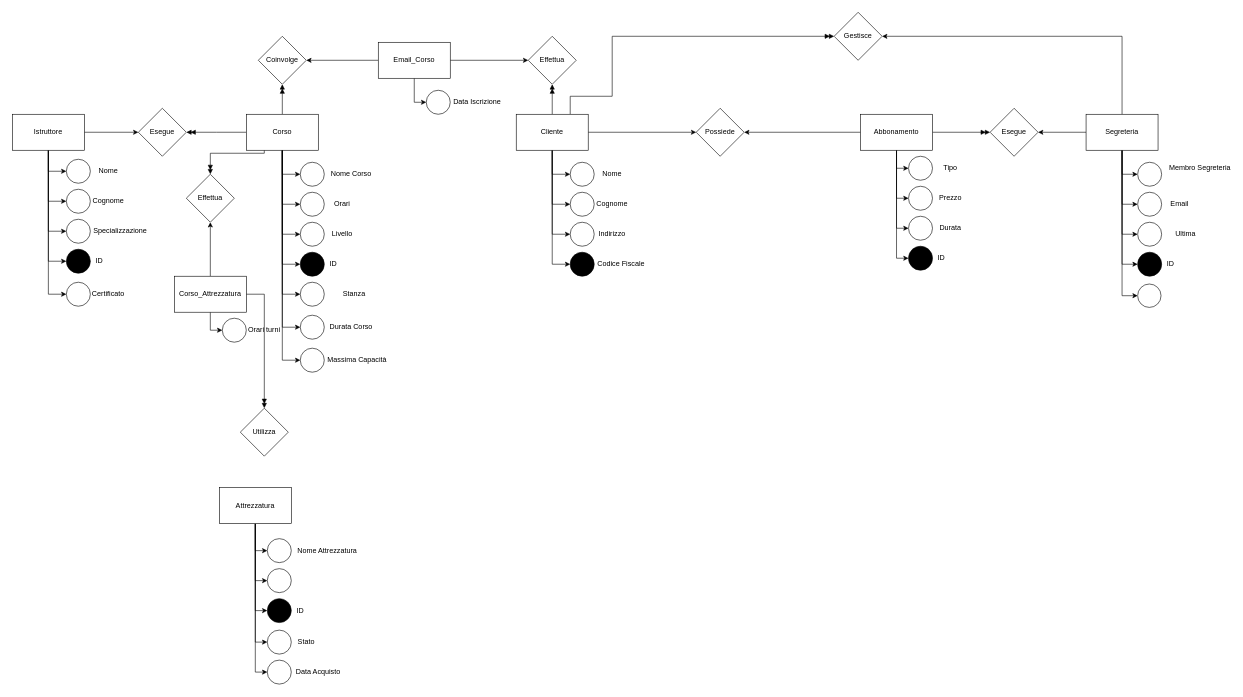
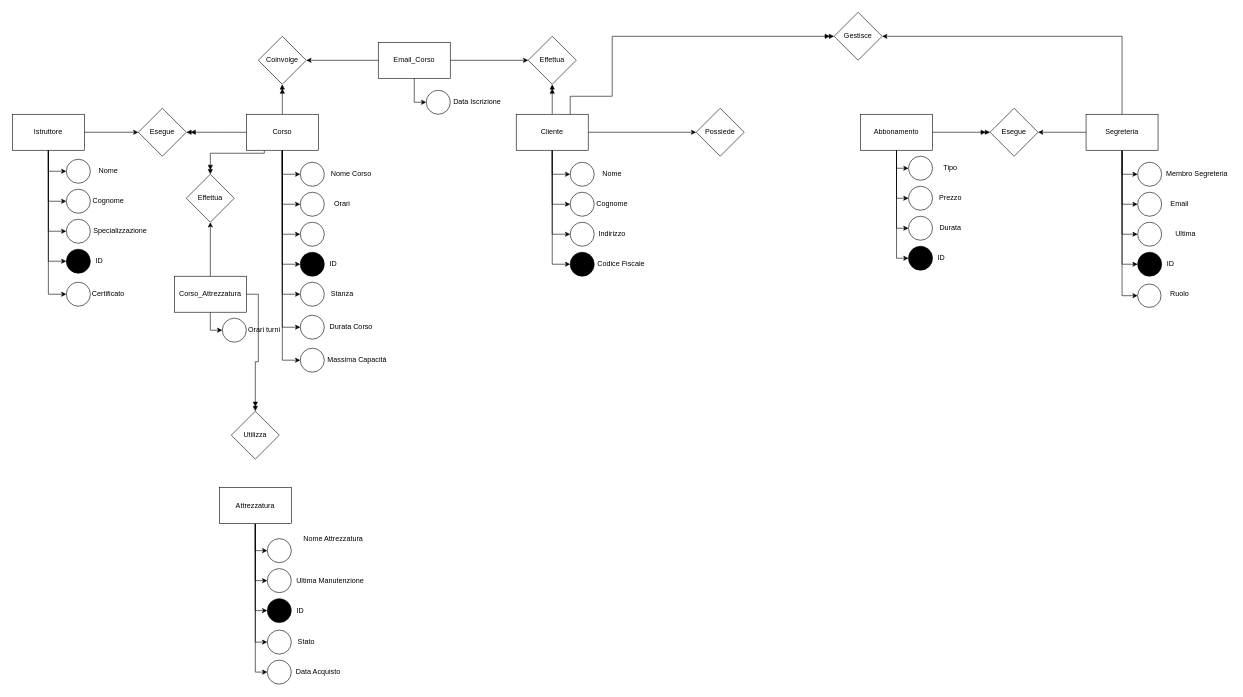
edge "Abbonamento" -> "Possiede": removed
node "Membro Segreteria": moved (1200, 168) -> (1197, 174)
node "Livello": removed
node "Stanza": moved (354, 294) -> (342, 294)
node "Ruolo": added
node "Utilizza": moved (264, 432) -> (255, 435)
node "Nome Attrezzatura": moved (327, 551) -> (333, 539)
node "Ultima Manutenzione": added
